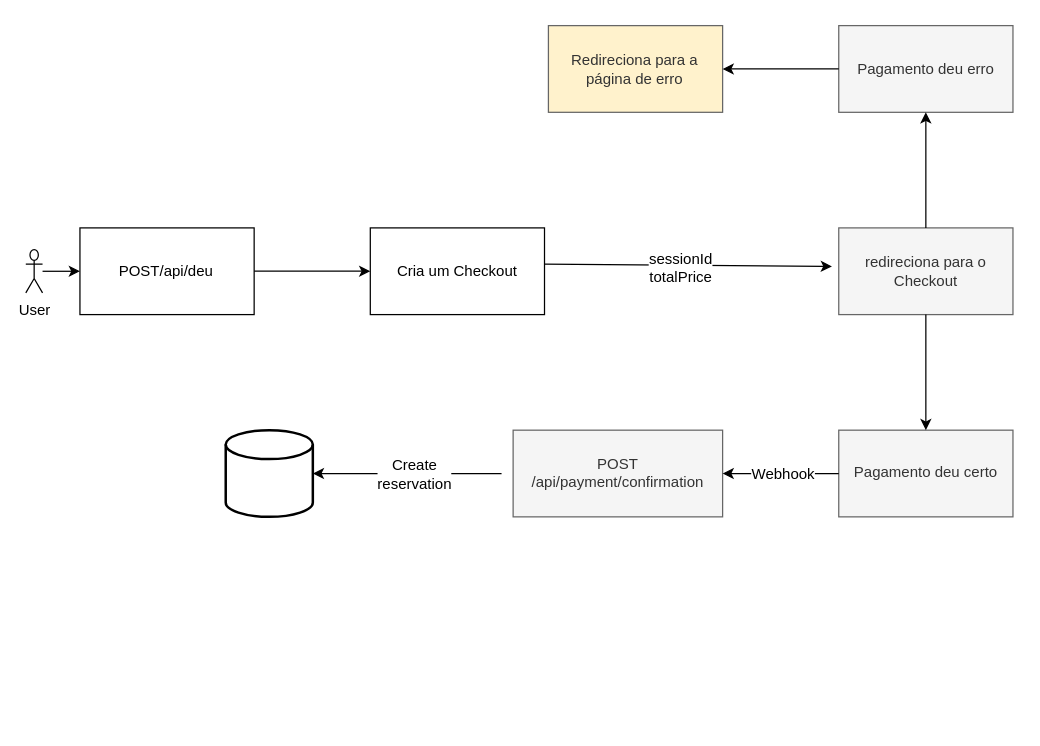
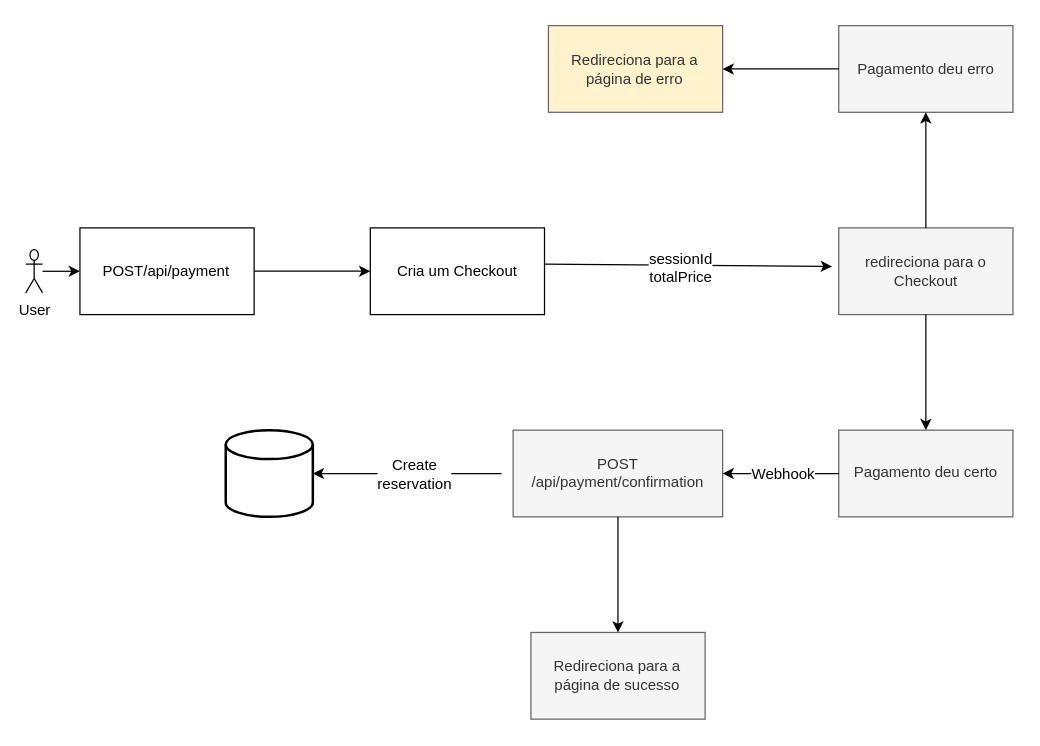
node "POST/api/deu": label "POST/api/deu" -> "POST/api/payment"
edge "POST /api/payment/confirmation" -> "Redireciona para apágina de sucesso": added
node "Redireciona para apágina de sucesso": added
